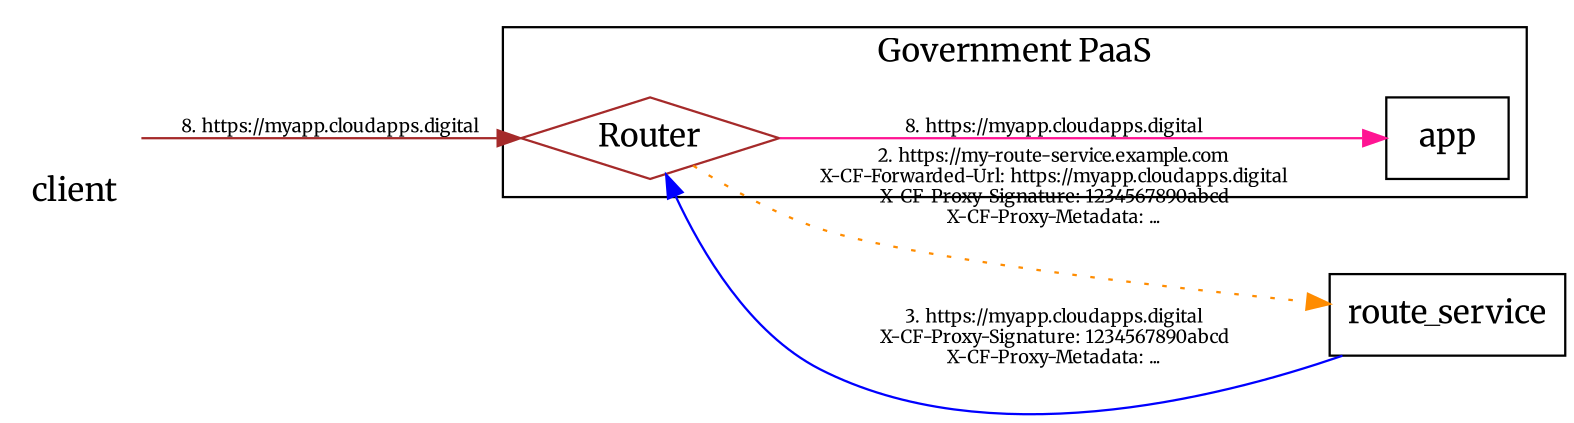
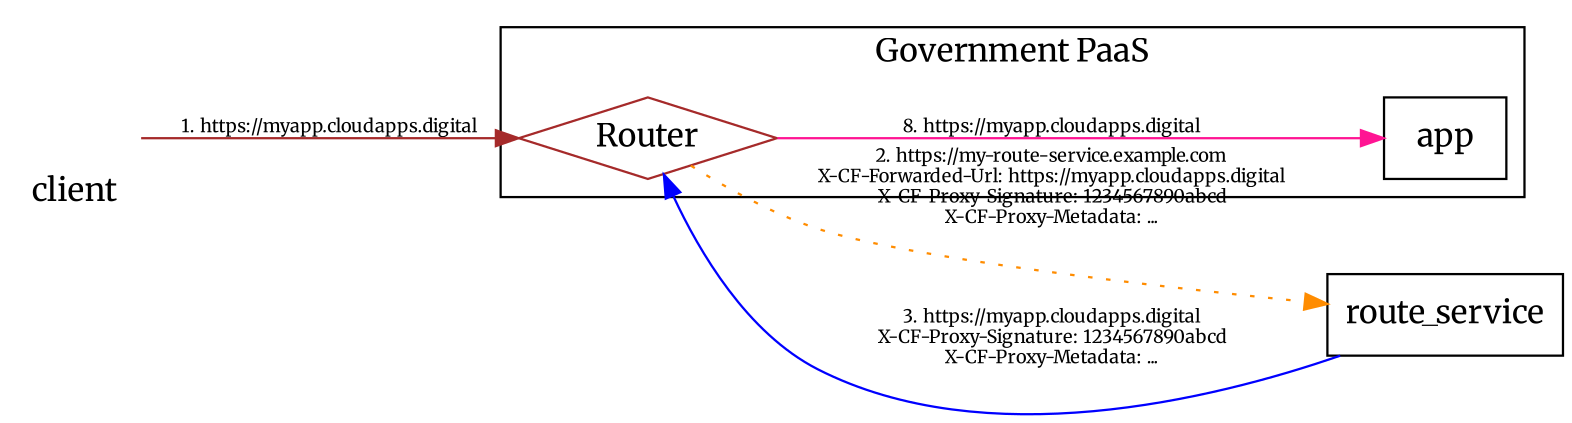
edge "client" -> "Router": label "8. https://myapp.cloudapps.digital" -> "1. https://myapp.cloudapps.digital"
